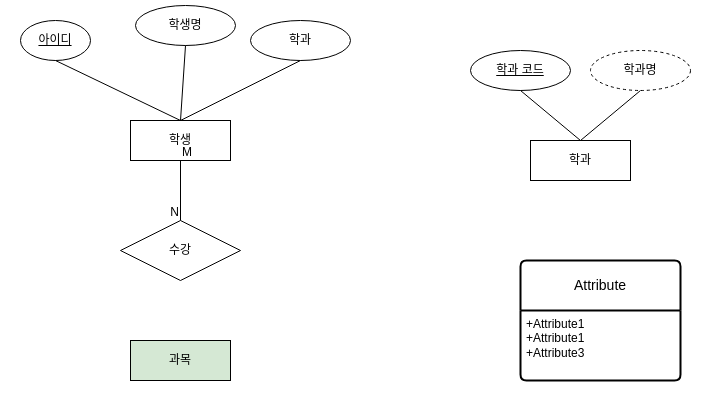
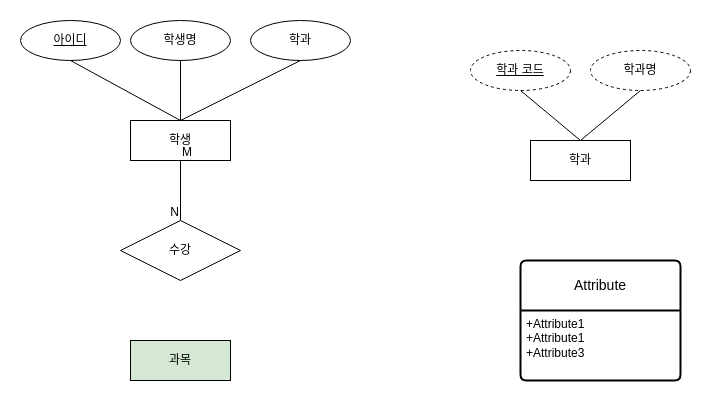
node "학생명": moved (186, 26) -> (181, 41)
node "아이디": size 70x40 -> 100x40
node "학과 코드": style solid -> dashed
